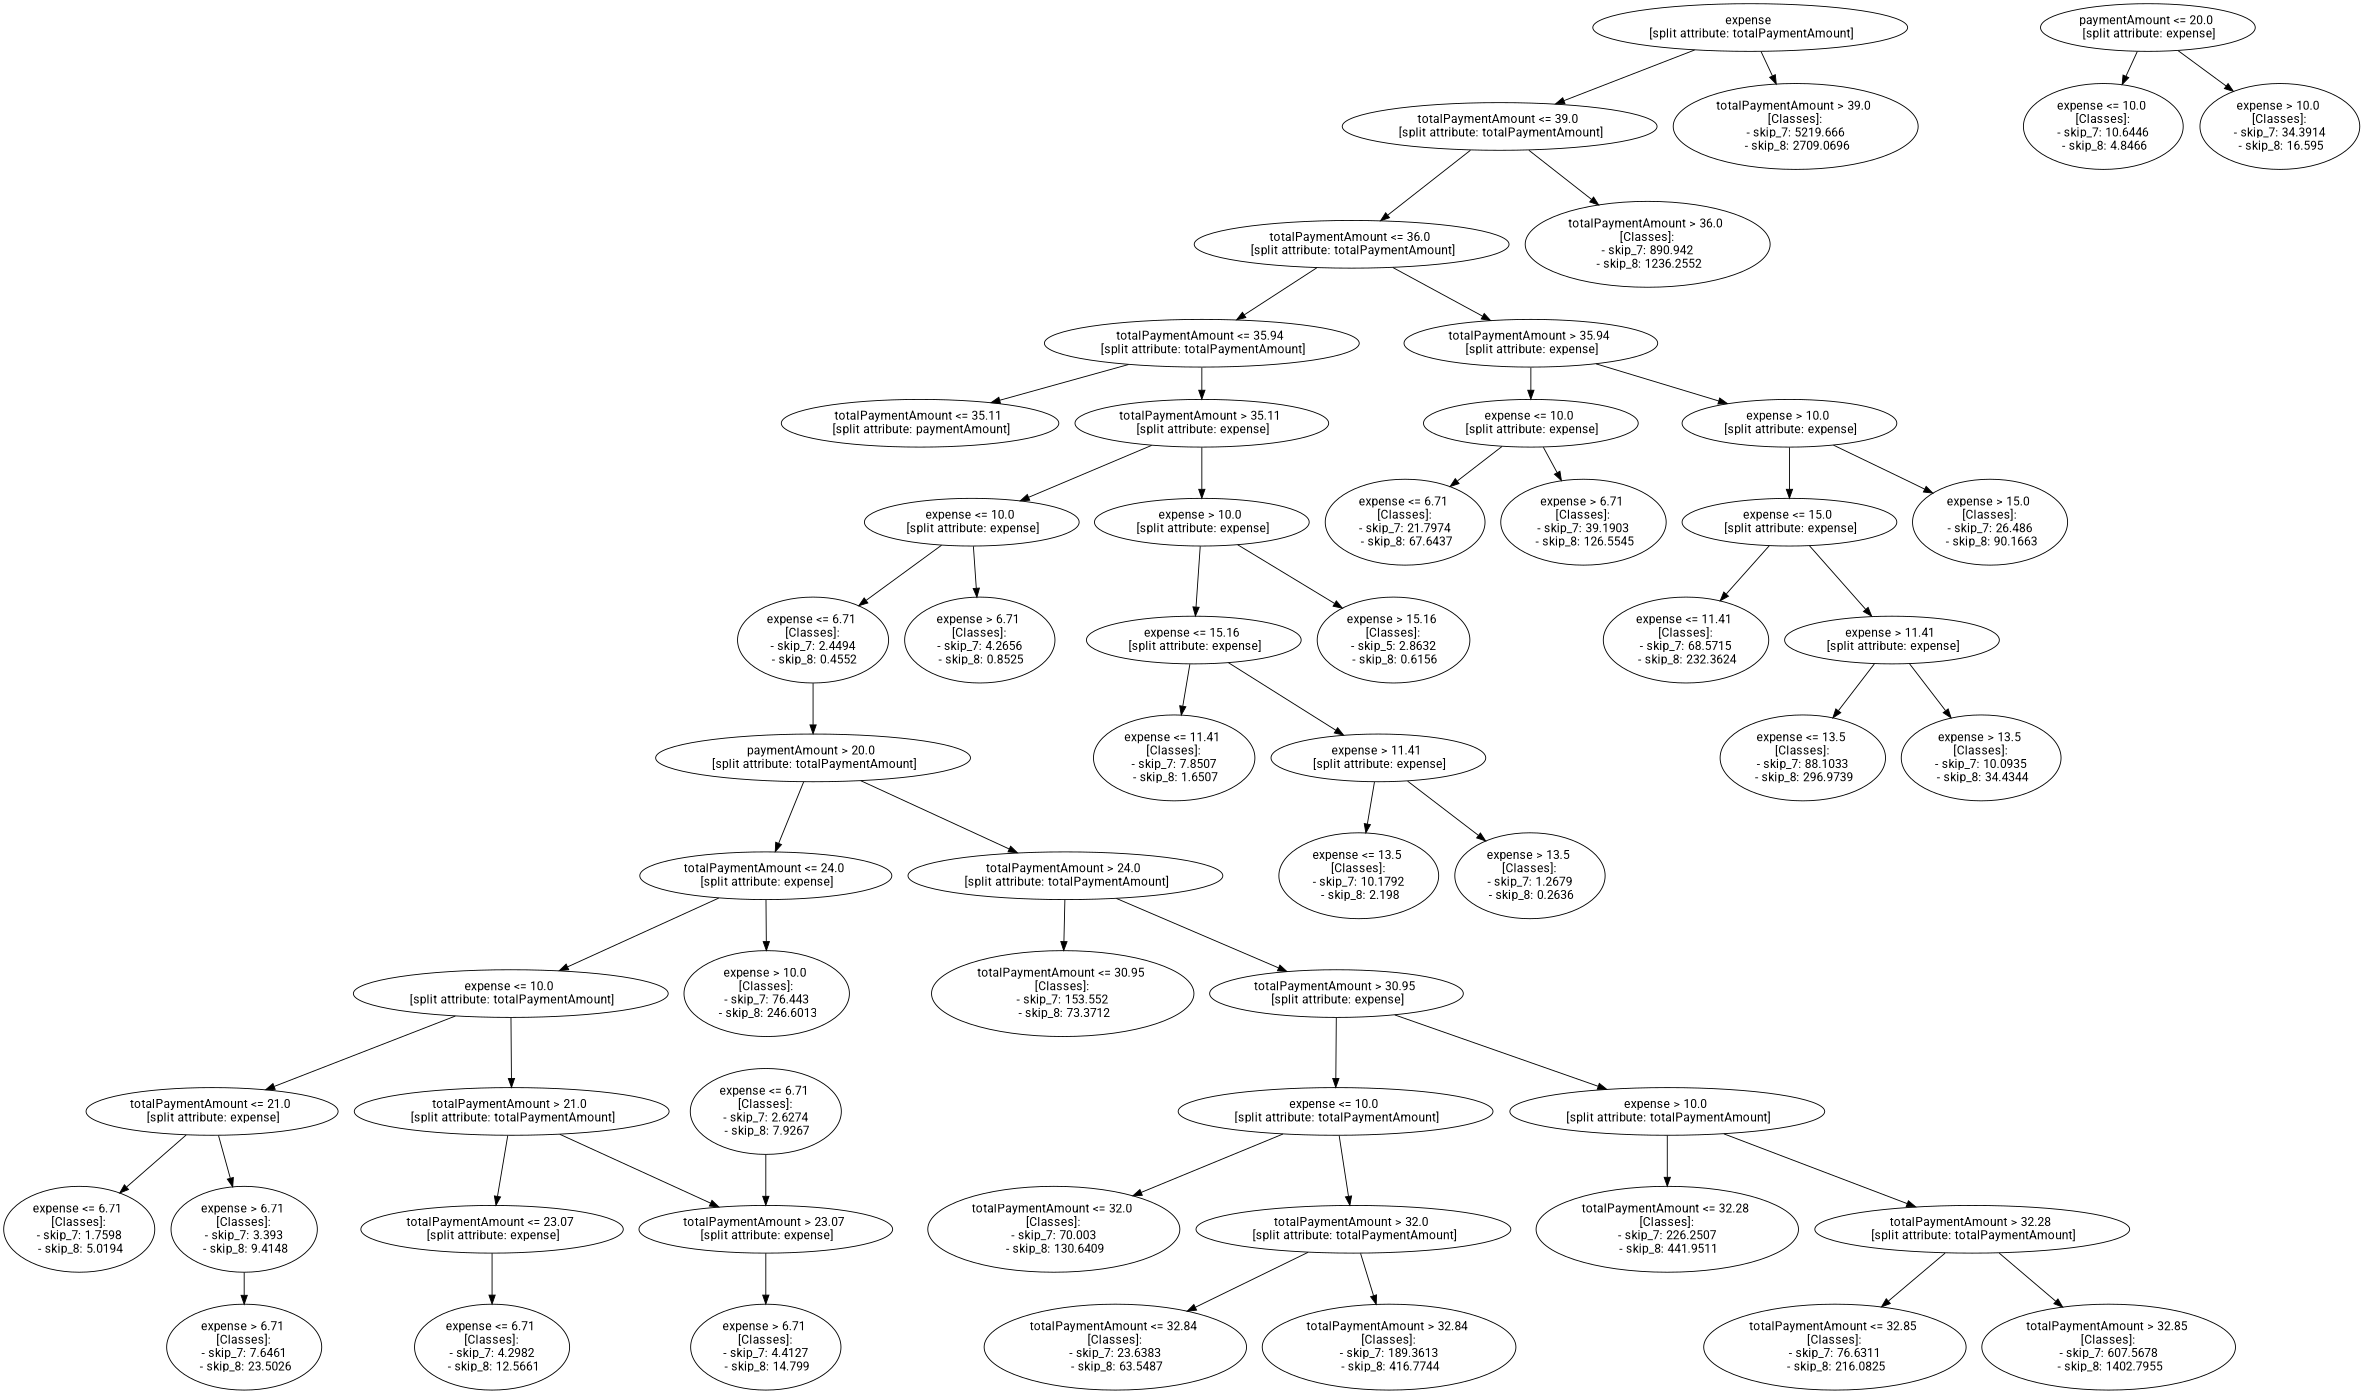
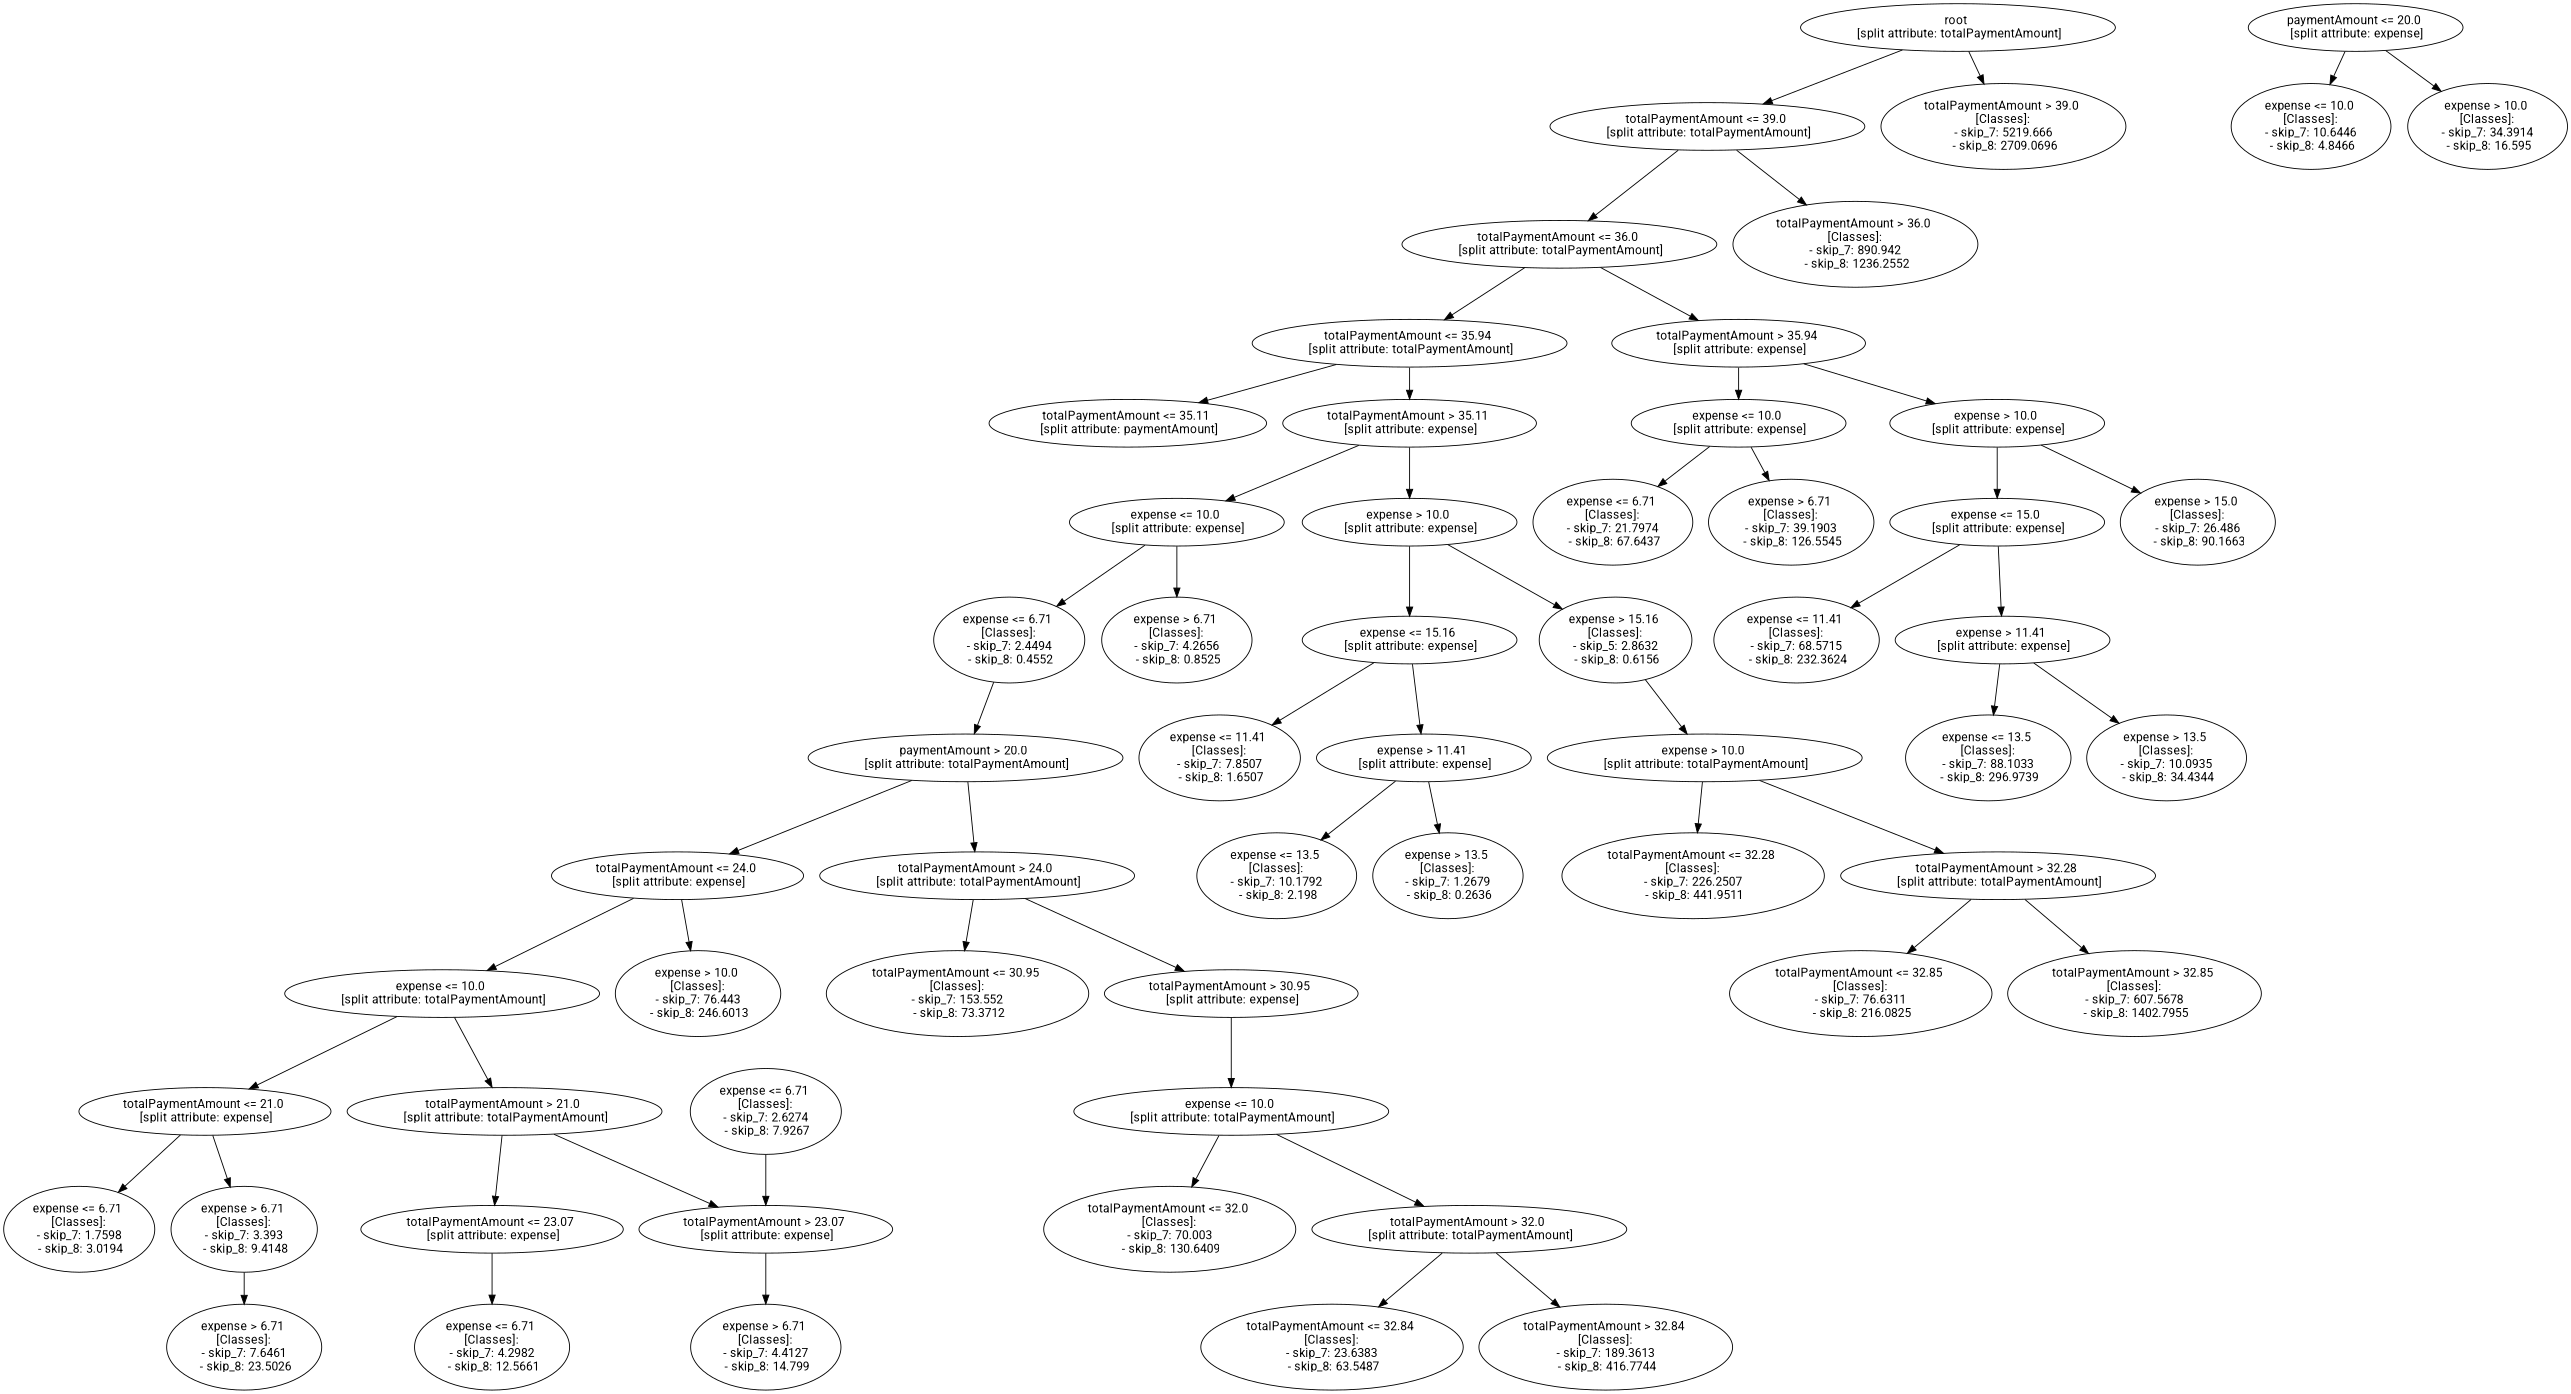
node "expense [split attribute: totalPaymentAmount]": label "expense [split attribute: totalPaymentAmount]" -> "root [split attribute: totalPaymentAmount]"
edge "totalPaymentAmount > 30.95 [split attribute: expense]" -> "expense > 10.0 [split attribute: totalPaymentAmount]": now "expense > 15.16 [Classes]: - skip_5: 2.8632 - skip_8: 0.6156" -> "expense > 10.0 [split attribute: totalPaymentAmount]"
node "expense <= 6.71 [Classes]: - skip_7: 1.7598 - skip_8: 5.0194": label "expense <= 6.71 [Classes]: - skip_7: 1.7598 - skip_8: 5.0194" -> "expense <= 6.71 [Classes]: - skip_7: 1.7598 - skip_8: 3.0194"
